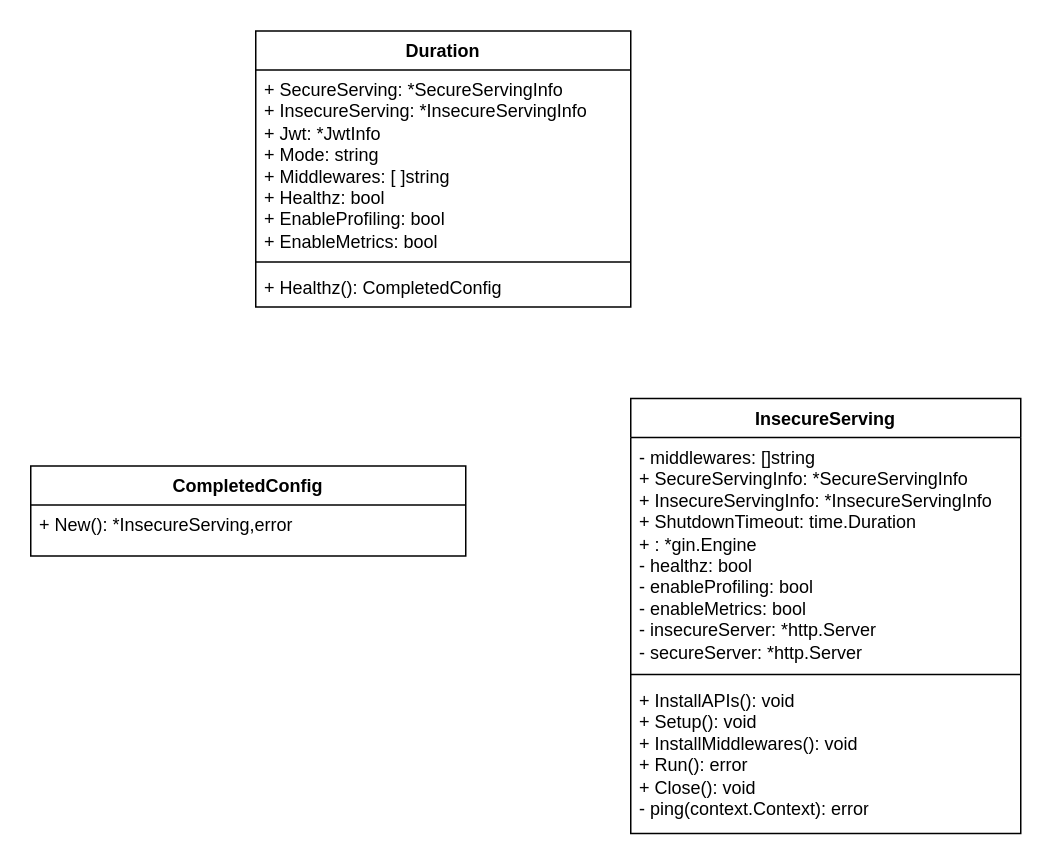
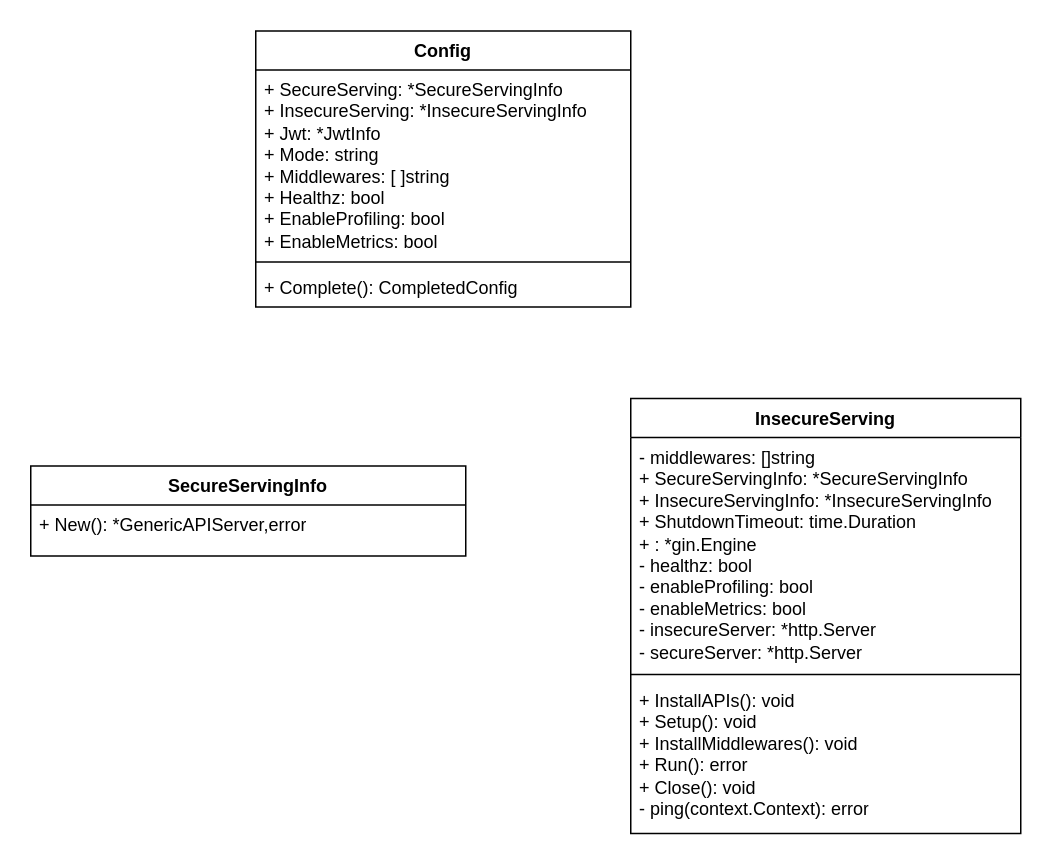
node "Duration": label "Duration" -> "Config"
node "+ Healthz(): CompletedConfig": label "+ Healthz(): CompletedConfig" -> "+ Complete(): CompletedConfig"
node "CompletedConfig": label "CompletedConfig" -> "SecureServingInfo"
node "+ New(): *InsecureServing,error": label "+ New(): *InsecureServing,error" -> "+ New(): *GenericAPIServer,error"
